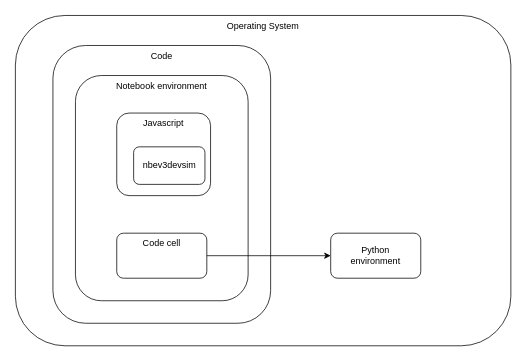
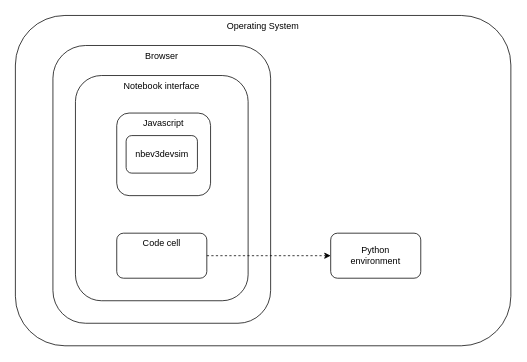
node "Code": label "Code" -> "Browser"
node "Notebook environment": label "Notebook environment" -> "Notebook interface"
node "nbev3devsim": moved (169, 165) -> (162, 154)
edge "Code cell" -> "Python environment": style solid -> dashed
